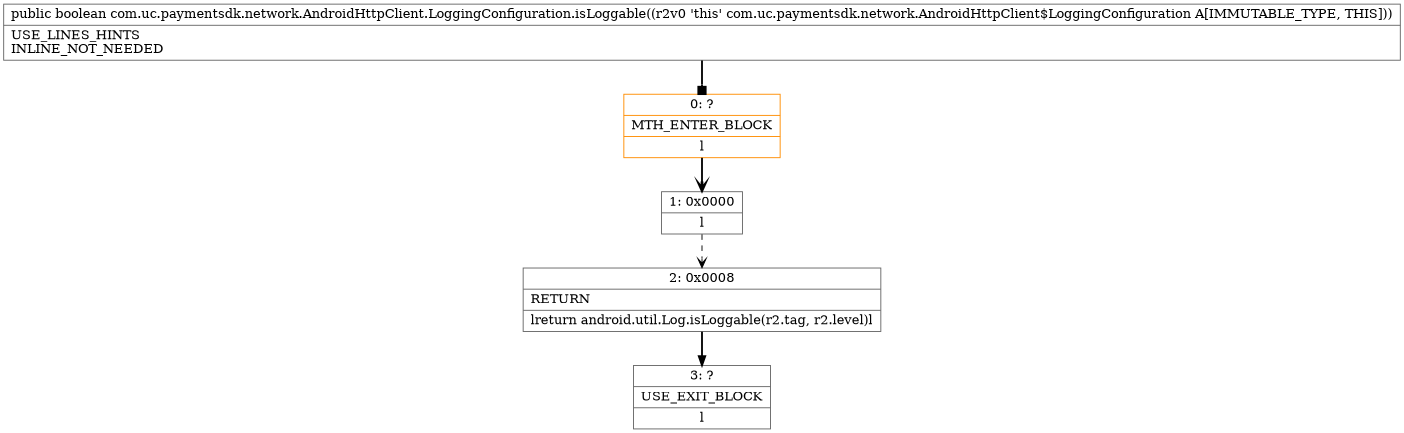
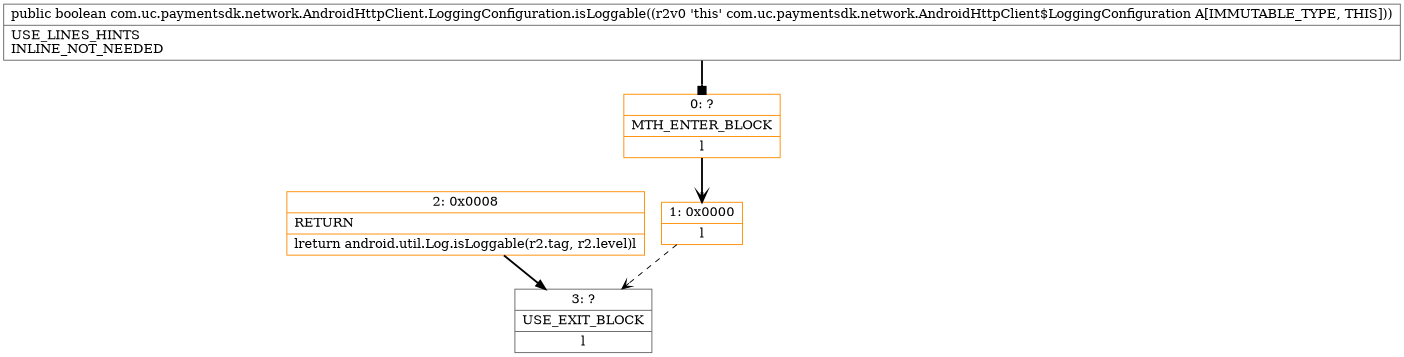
node "1: 0x0000": color gray40 -> darkorange
edge "1: 0x0000" -> "2: 0x0008": now "1: 0x0000" -> "3: ?"
node "2: 0x0008": color gray40 -> darkorange
